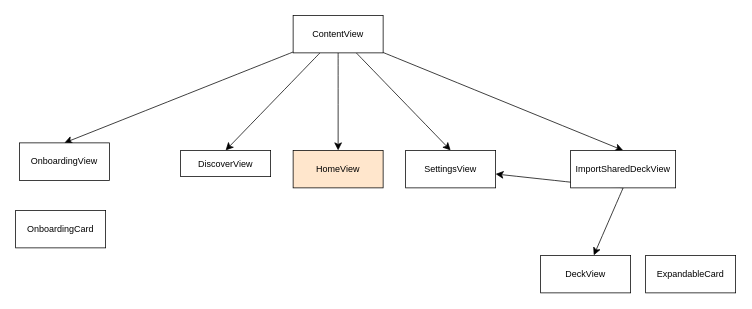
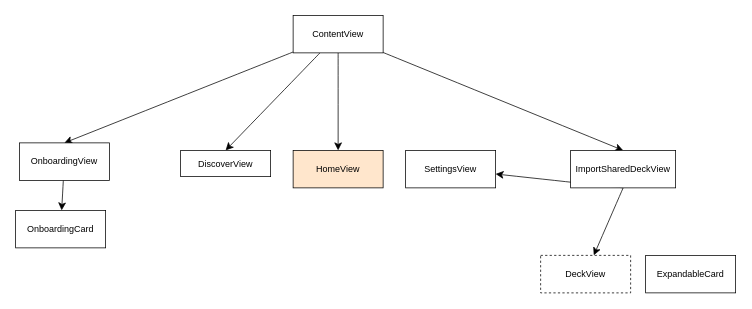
edge "ContentView" -> "SettingsView": removed
edge "OnboardingView" -> "OnboardingCard": added
node "DeckView": style solid -> dashed
